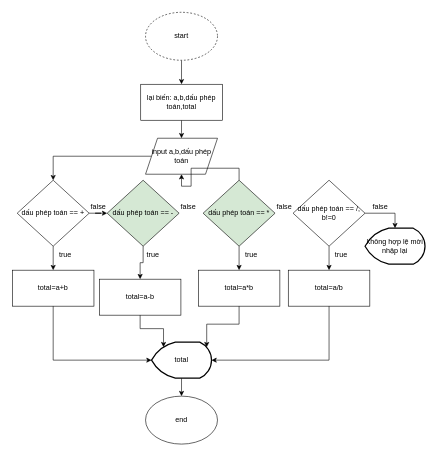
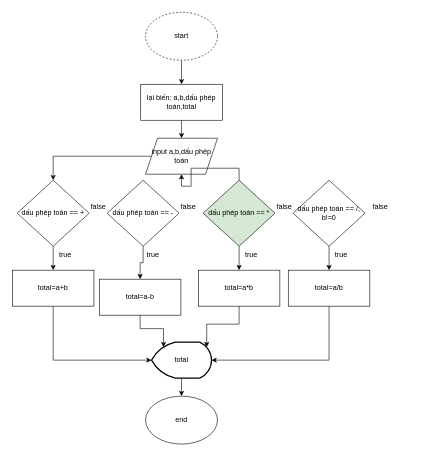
edge "dấu phép toán == +" -> "dấu phép toán == -": removed
node "dấu phép toán == -": fillcolor #d5e8d4 -> #ffffff
edge "dấu phép toán == /, b!=0" -> "không hợp lệ mời nhập lại": removed
node "không hợp lệ mời nhập lại": removed
